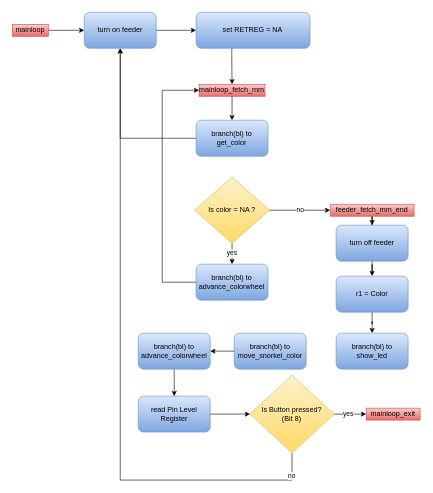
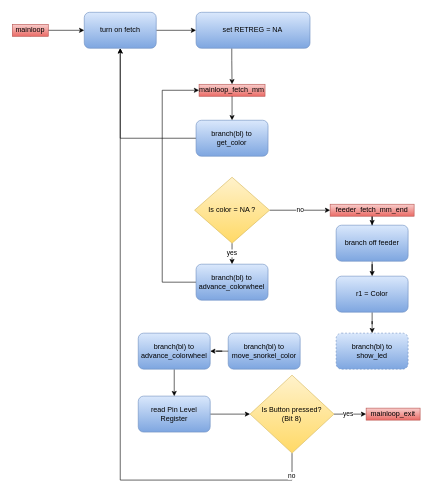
node "turn on feeder": label "turn on feeder" -> "turn on fetch"
node "turn off feeder": label "turn off feeder" -> "branch off feeder"
node "branch(bl) to move_snorkel_color": moved (270, 351) -> (264, 351)
node "branch(bl) to show_led": style solid -> dashed
